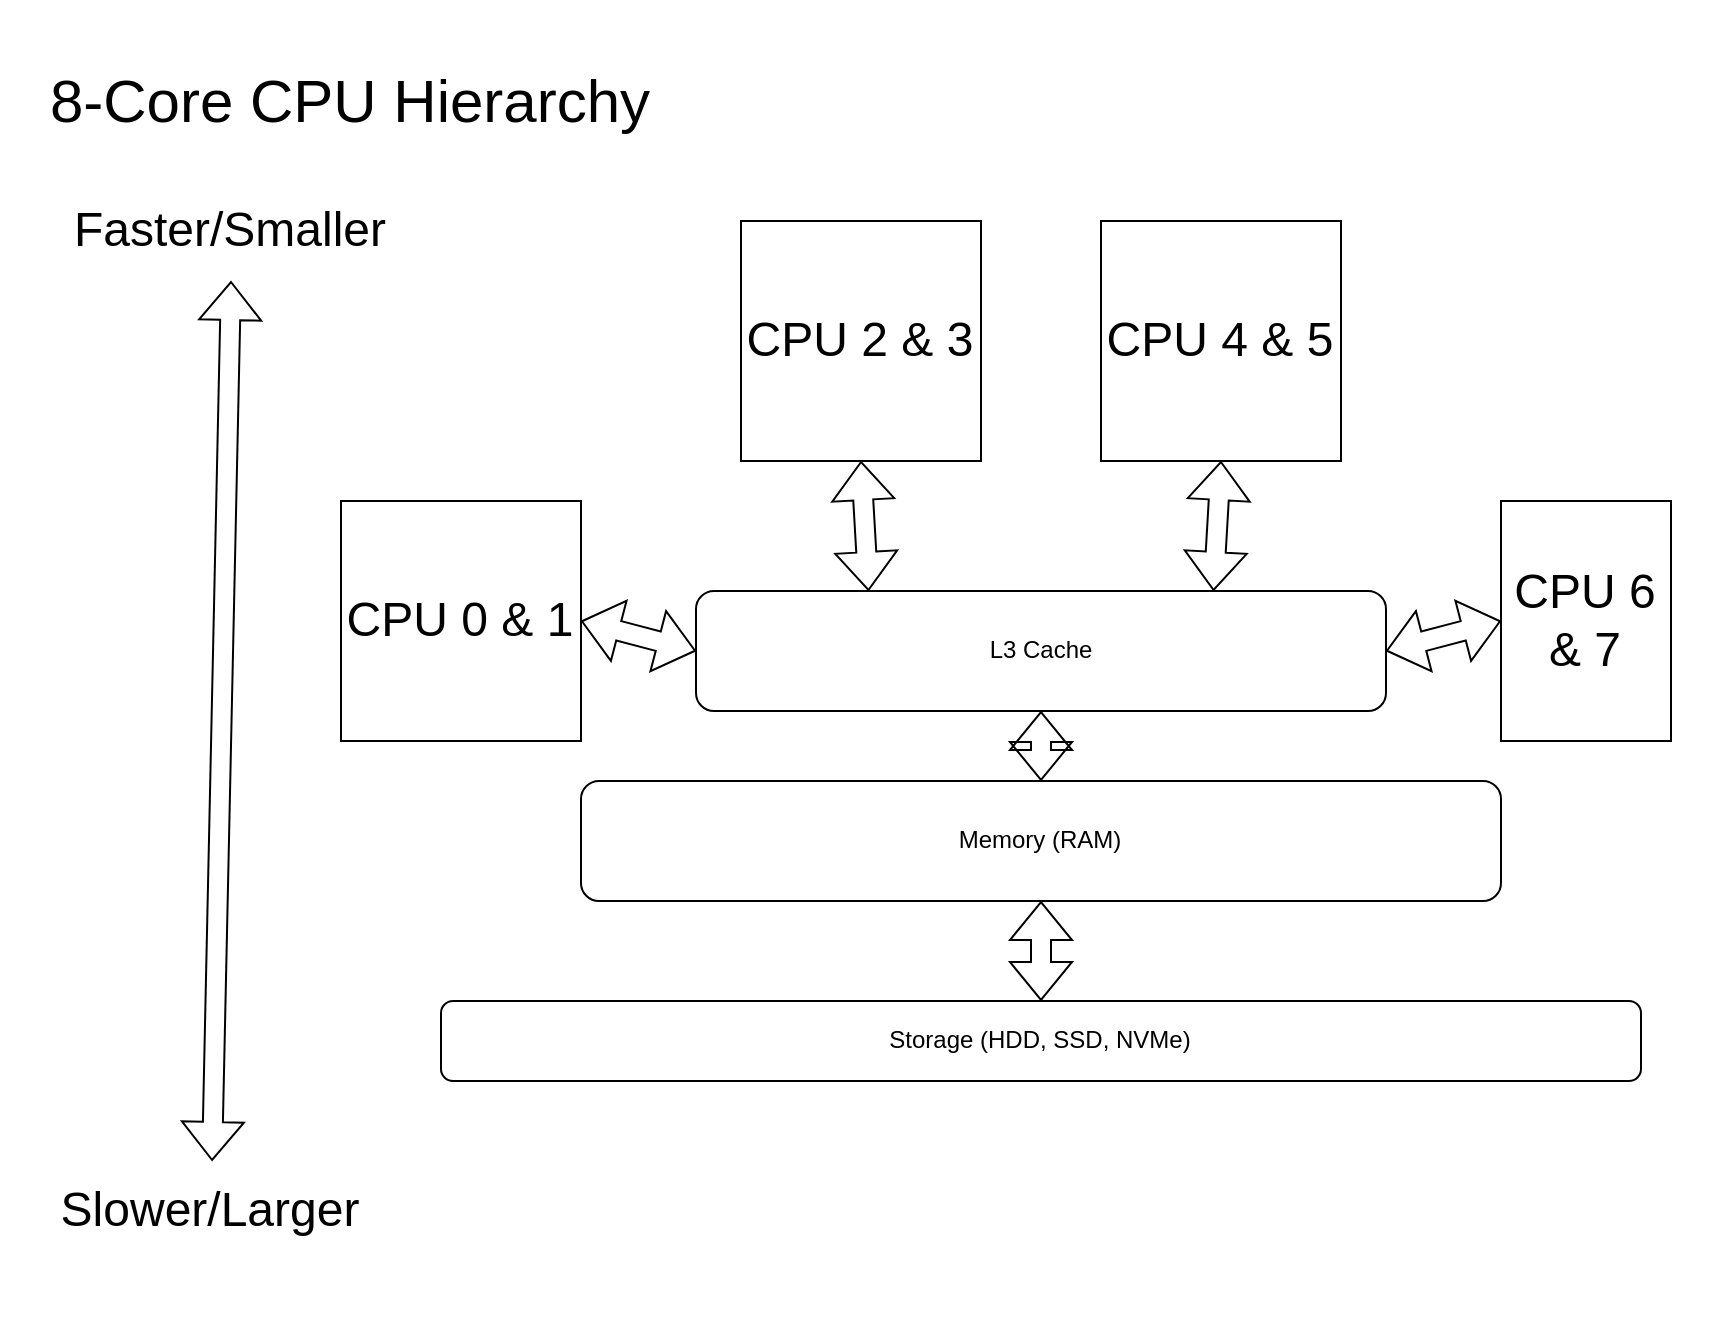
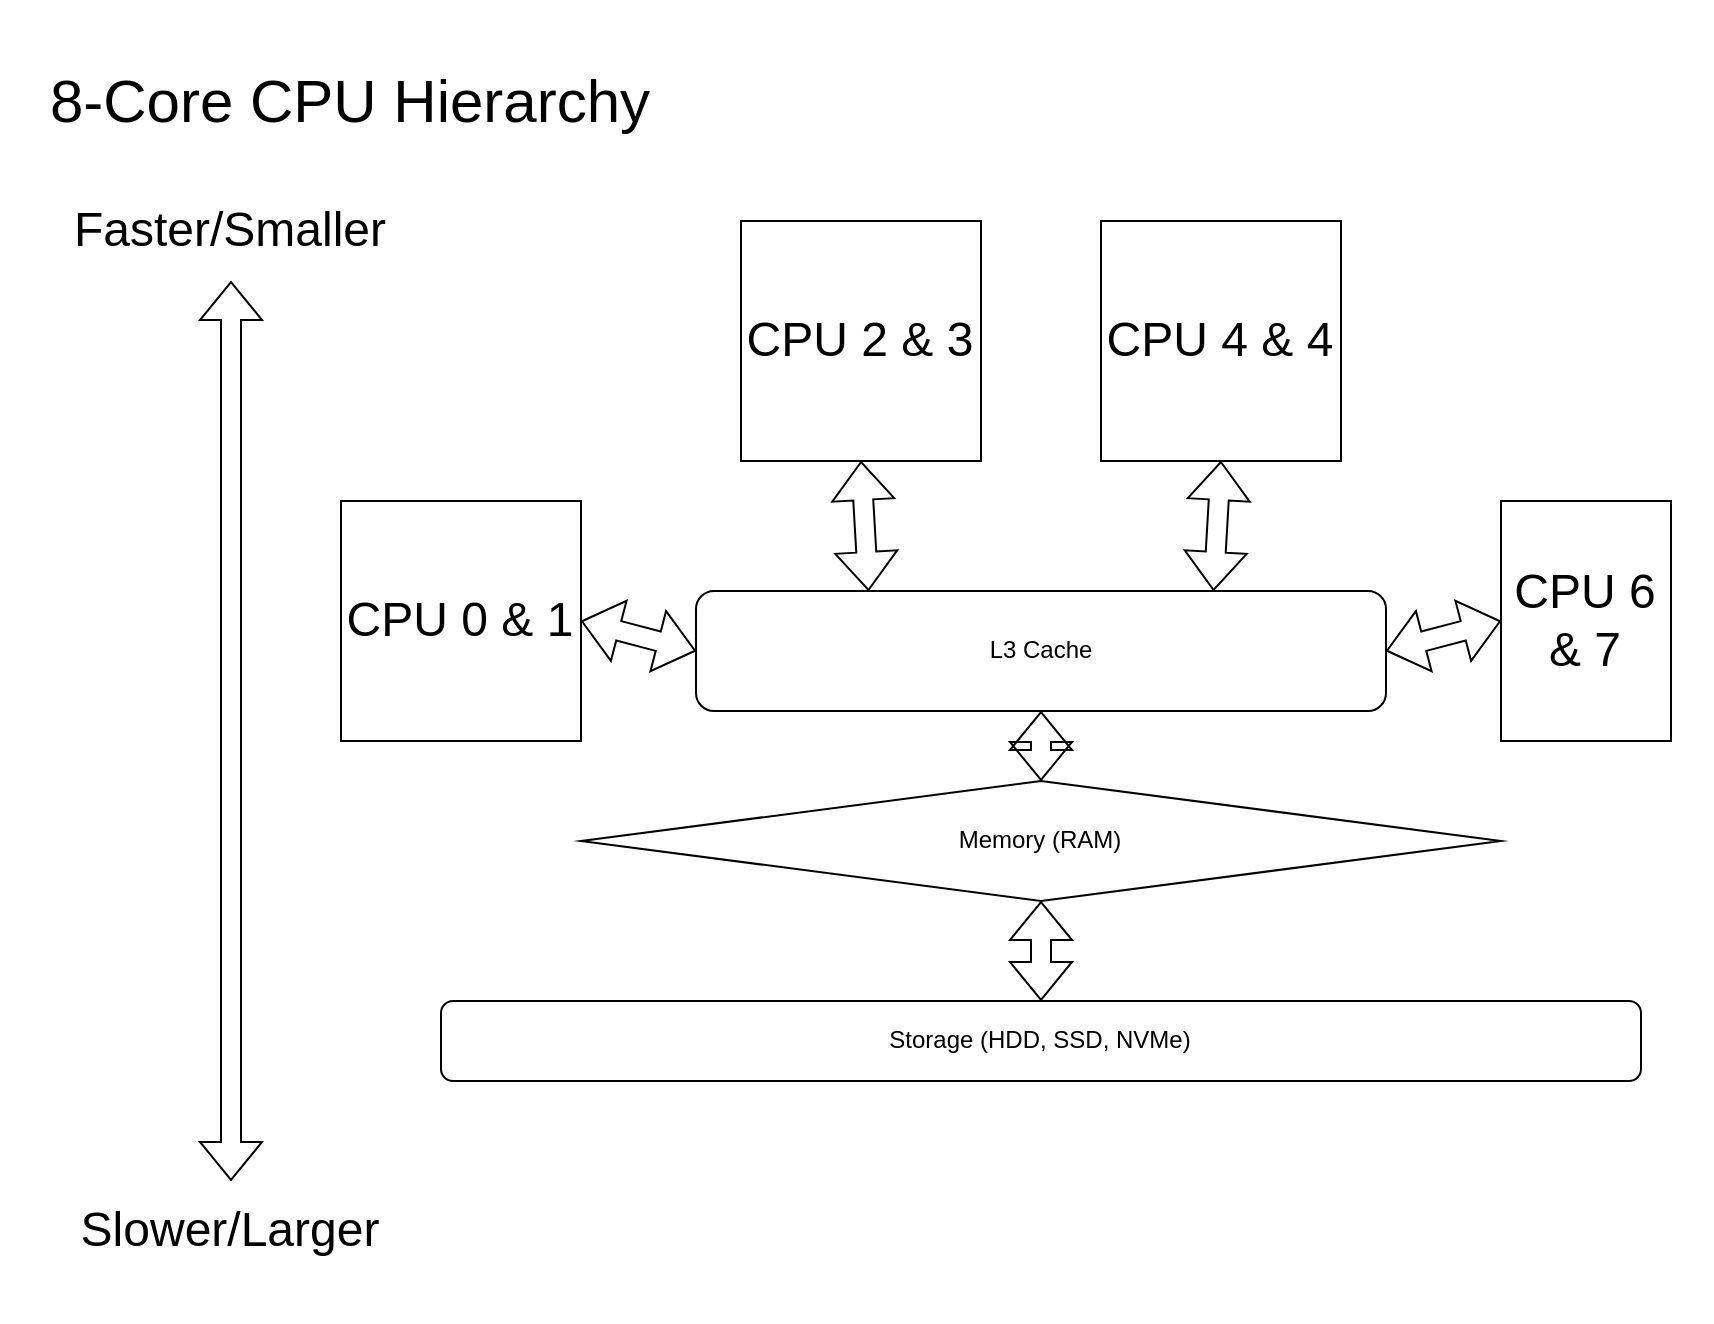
node "CPU 4 & 5": label "CPU 4 & 5" -> "CPU 4 & 4"
node "Memory (RAM)": shape rounded rectangle -> diamond
node "Slower/Larger": moved (211, 1211) -> (231, 1231)
